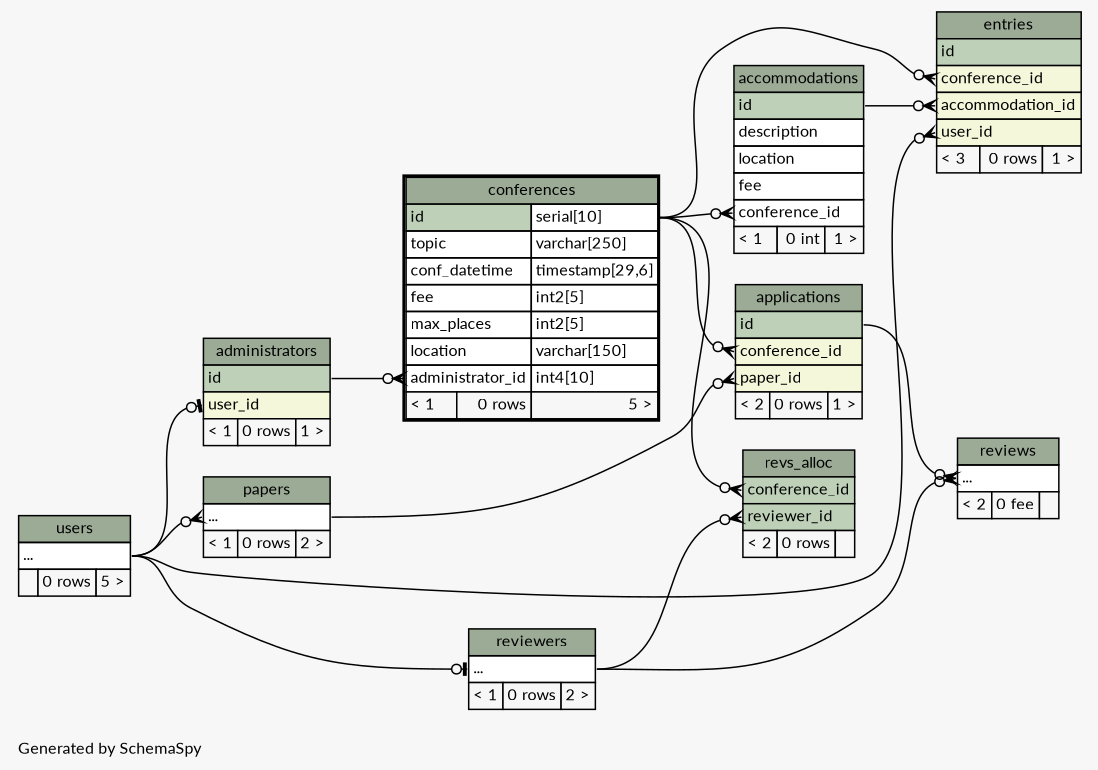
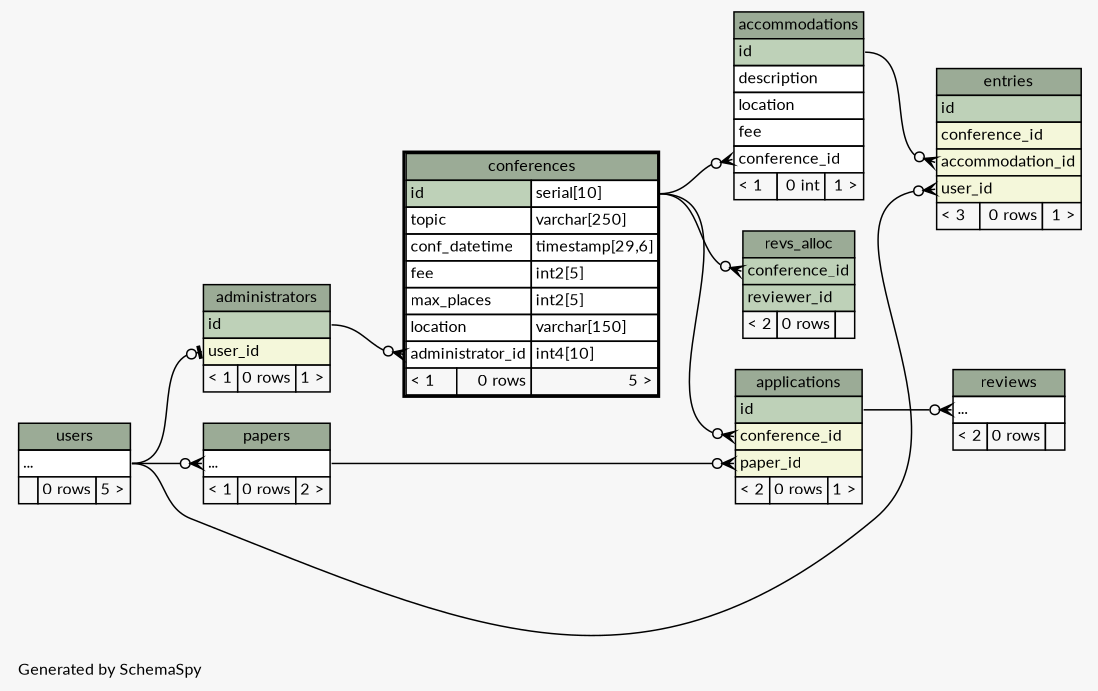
edge "conferences" -> "entries": removed
node "reviews": text "0 fee" -> "0 rows"
node "reviewers": removed
